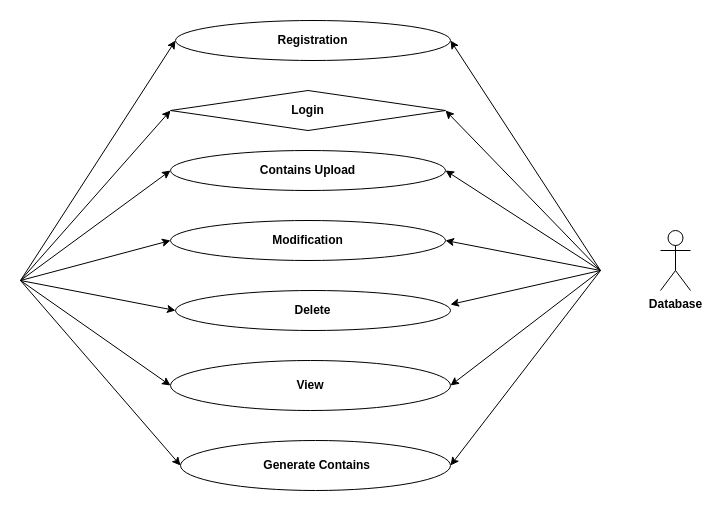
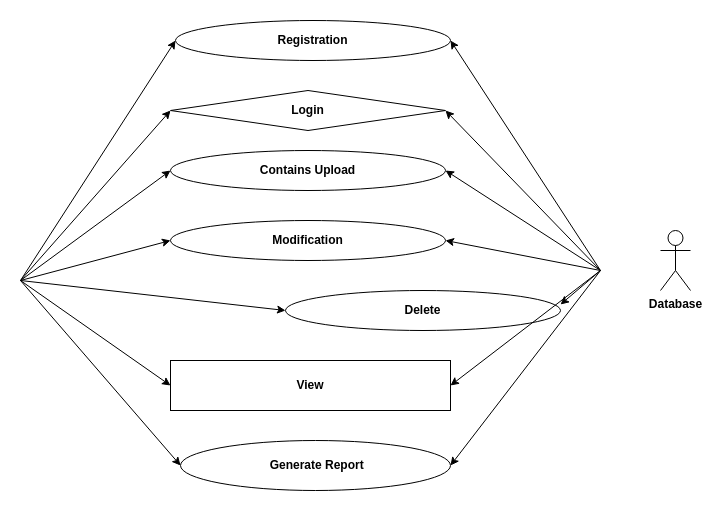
node "Delete": moved (313, 311) -> (423, 311)
node "View": shape ellipse -> rectangle
node "Generate Contains": label "Generate Contains" -> "Generate Report"
